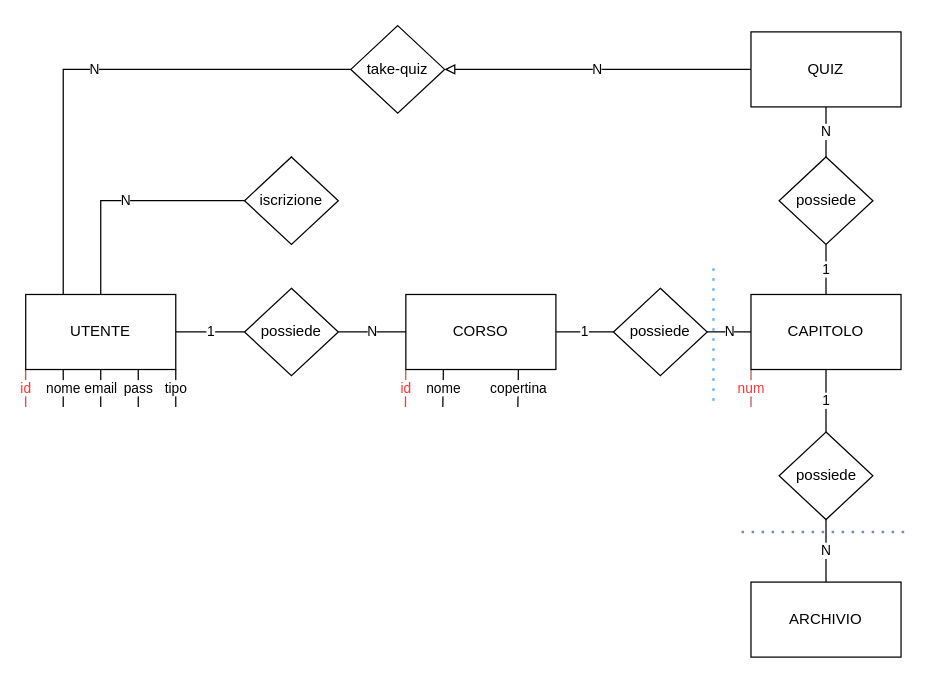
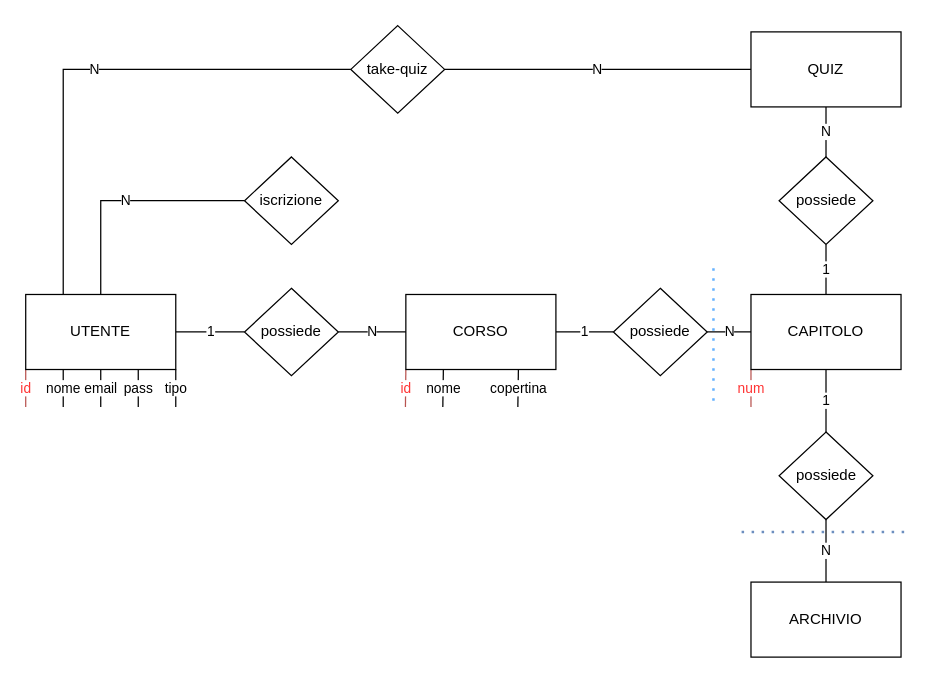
edge "QUIZ" -> "take-quiz": arrowhead block -> none
